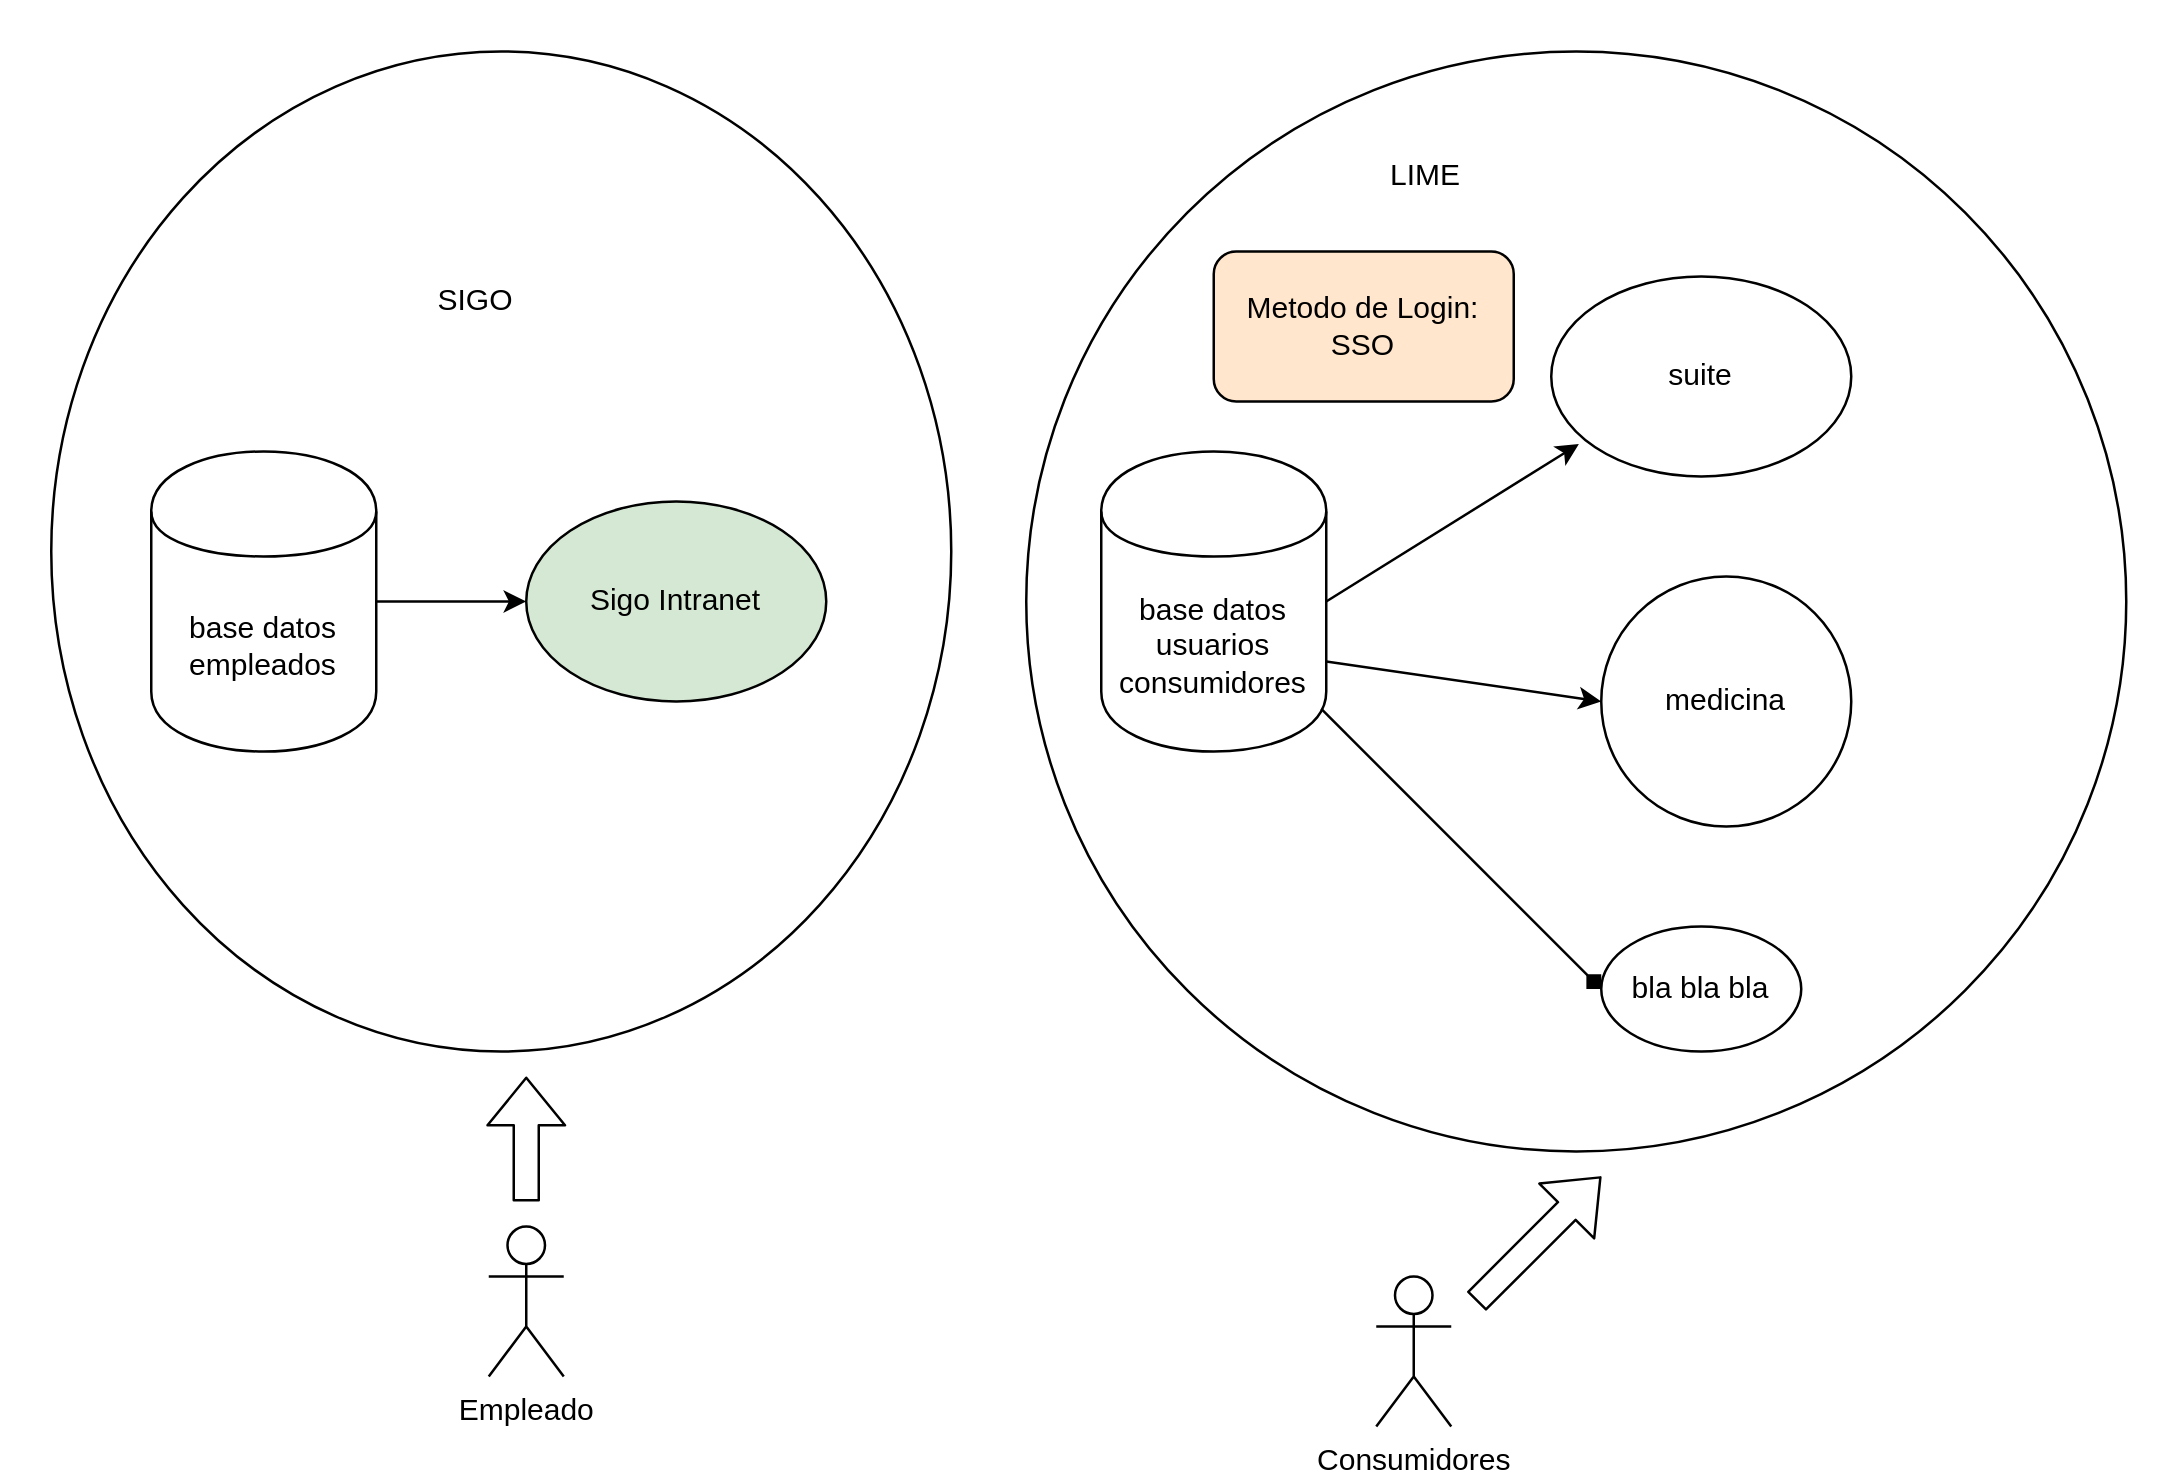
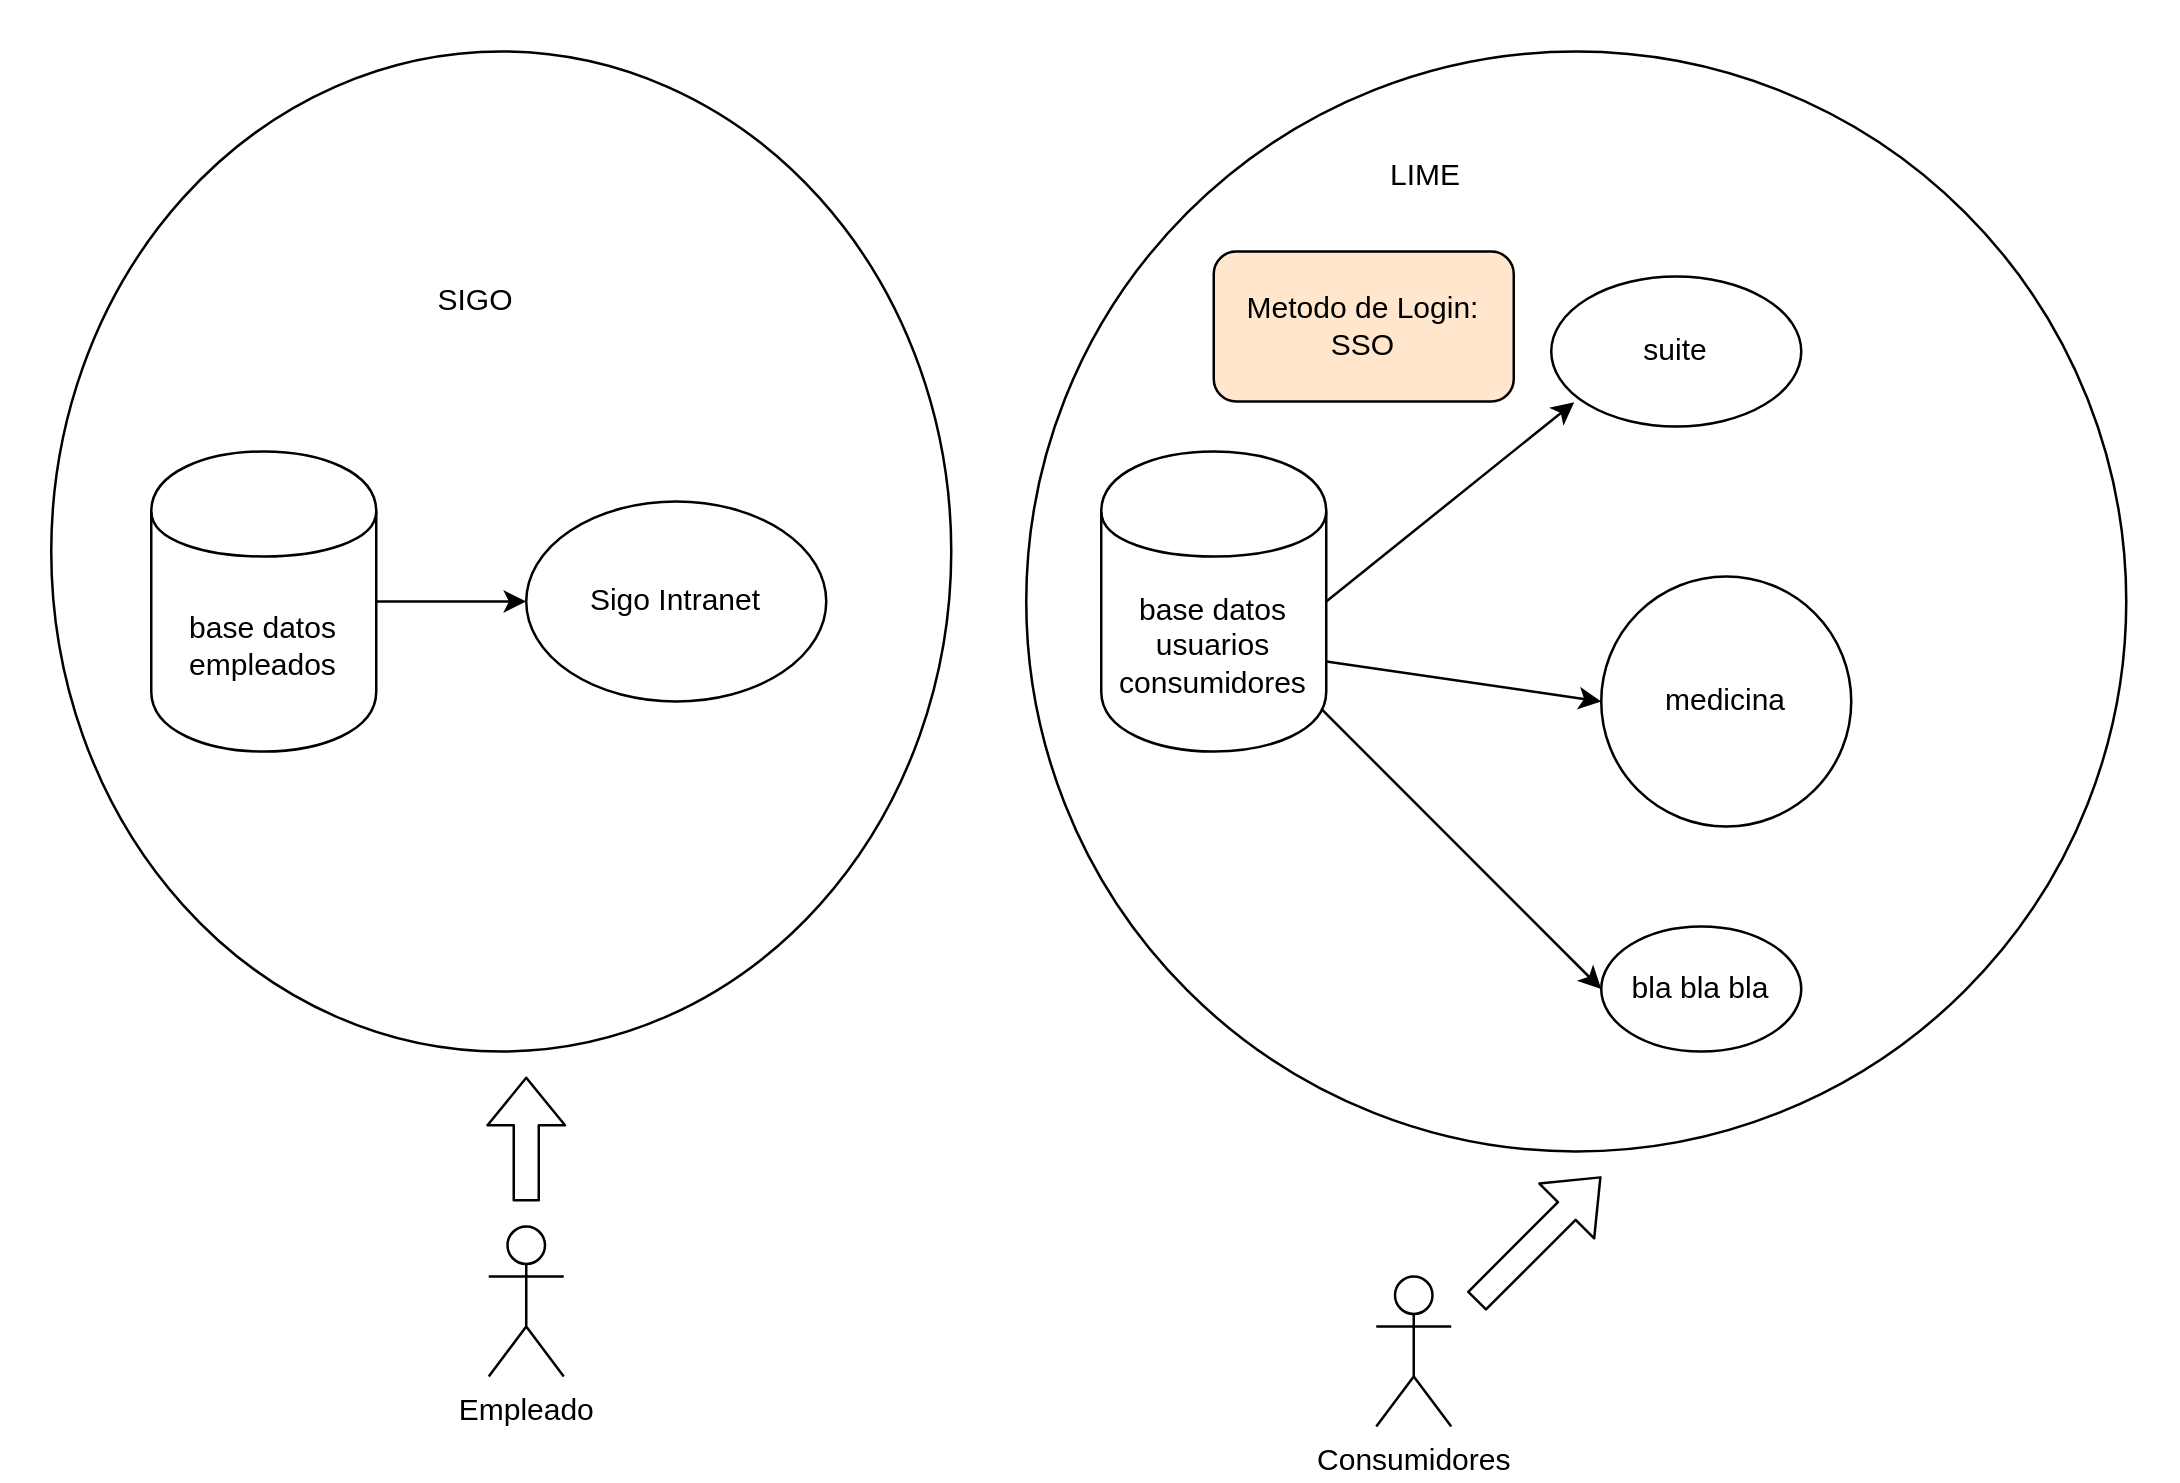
node "suite": size 300x200 -> 250x150
node "Sigo Intranet": fillcolor #d5e8d4 -> #ffffff
edge "base datos usuarios consumidores" -> "bla bla bla": arrowhead diamond -> classic
